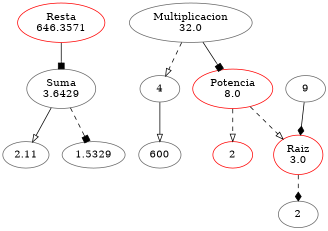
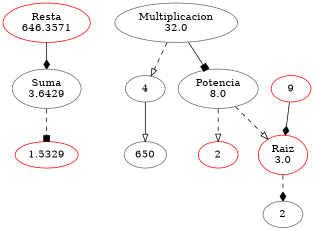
edge "Resta 646.3571" -> "Suma 3.6429": arrowhead box -> diamond
node "Potencia 8.0": color red -> gray40
node "9": color gray40 -> red
node "2.11": removed
node "1.5329": color gray40 -> red
node "600": label "600" -> "650"
